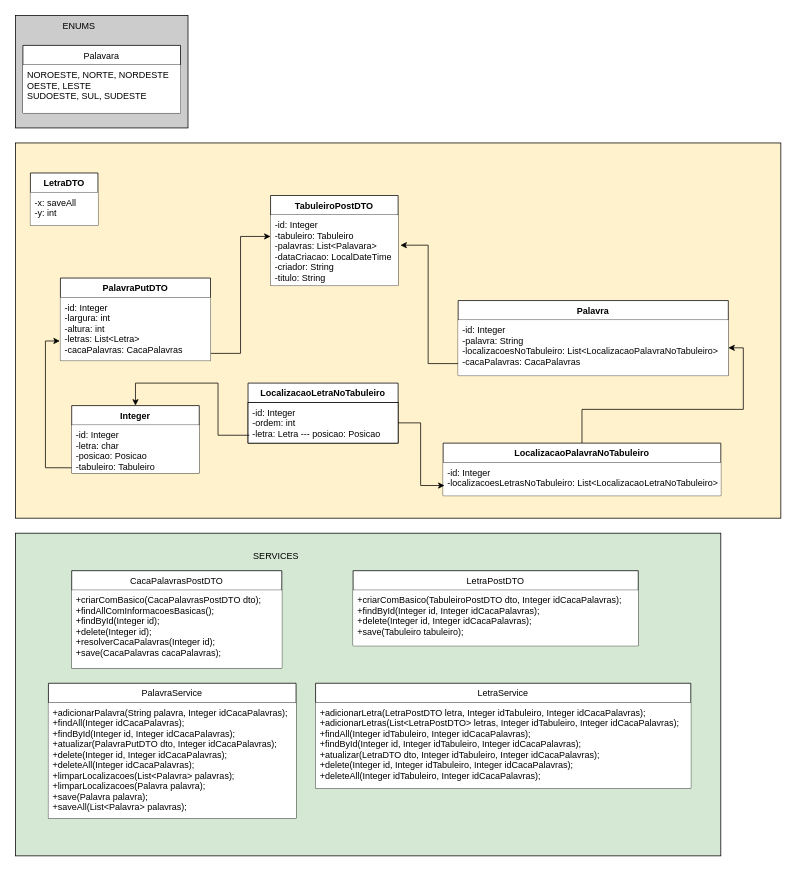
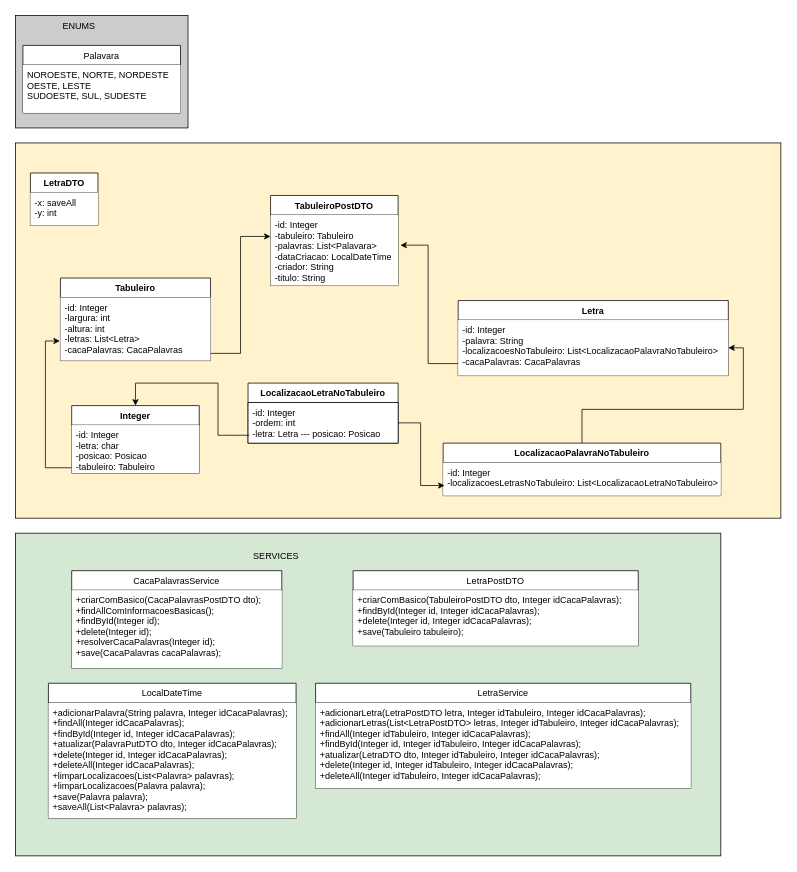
node "PalavraPutDTO": label "PalavraPutDTO" -> "Tabuleiro"
node "Palavra": label "Palavra" -> "Letra"
node "CacaPalavrasPostDTO": label "CacaPalavrasPostDTO" -> "CacaPalavrasService"
node "PalavraService": label "PalavraService" -> "LocalDateTime"
